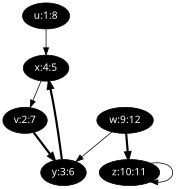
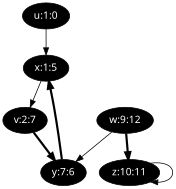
node "u:1:8": label "u:1:8" -> "u:1:0"
node "x:4:5": label "x:4:5" -> "x:1:5"
node "y:3:6": label "y:3:6" -> "y:7:6"
